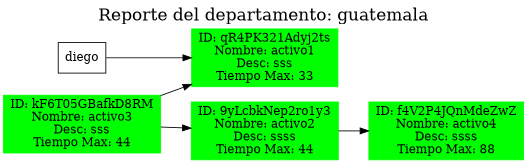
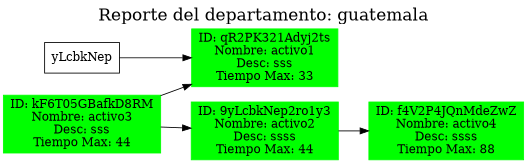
node "diego": label "diego" -> "yLcbkNep"
node "ID: qR4PK321Adyj2ts Nombre: activo1 Desc: sss Tiempo Max: 33": label "ID: qR4PK321Adyj2ts Nombre: activo1 Desc: sss Tiempo Max: 33" -> "ID: qR2PK321Adyj2ts Nombre: activo1 Desc: sss Tiempo Max: 33"
